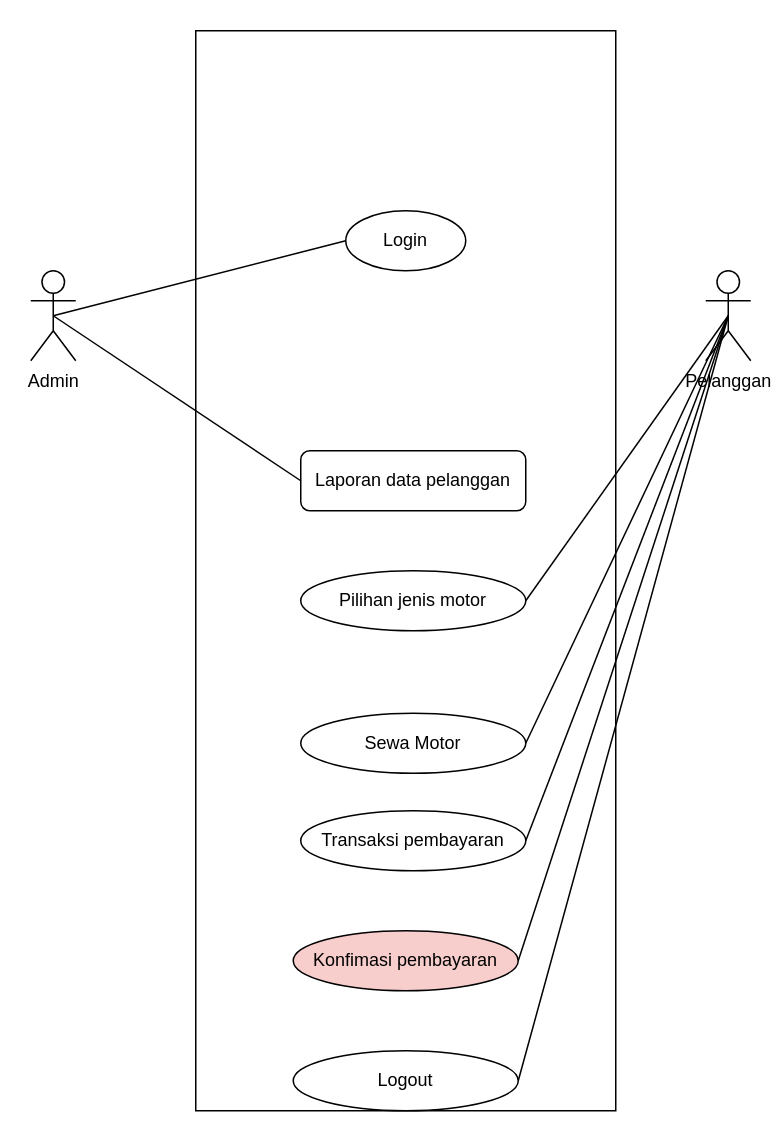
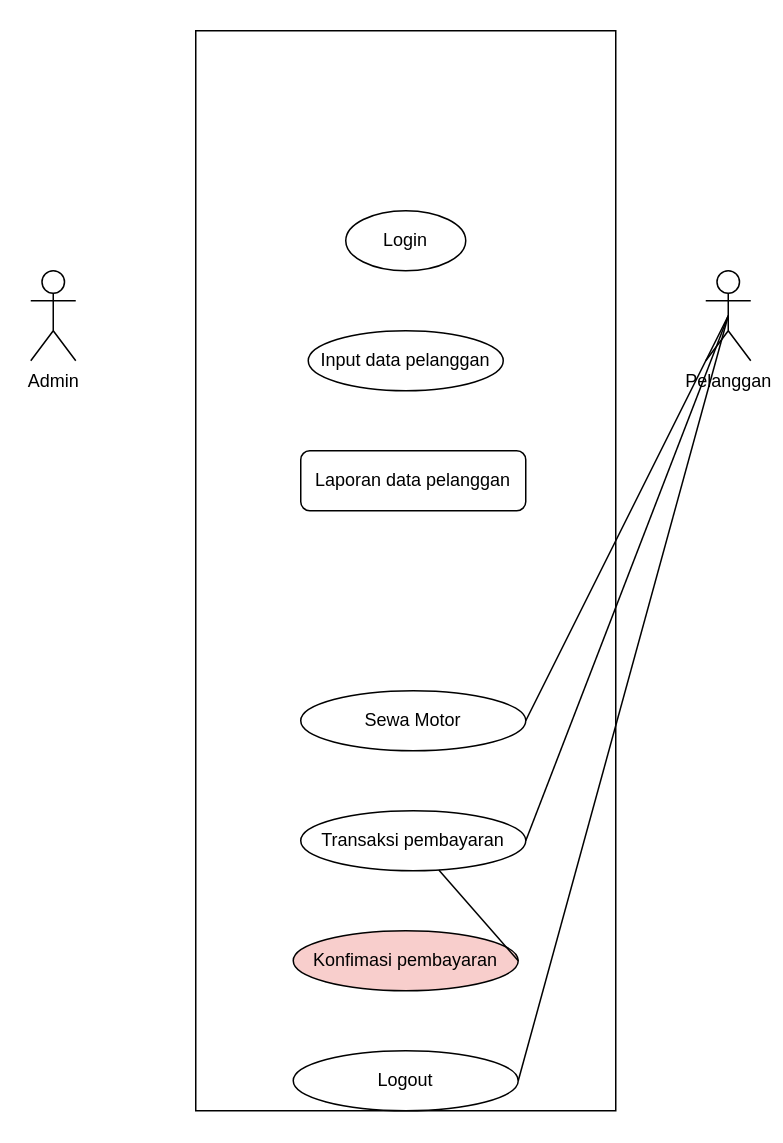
edge "Login" -- "Admin": removed
node "Input data pelanggan": added
edge "Admin" -- "Laporan data pelanggan": removed
edge "Pelanggan" -- "Pilihan jenis motor": removed
node "Pilihan jenis motor": removed
edge "Pelanggan" -- "Konfimasi pembayaran": now "Transaksi pembayaran" -- "Konfimasi pembayaran"
node "Sewa Motor": moved (413, 743) -> (413, 721)
